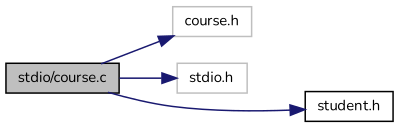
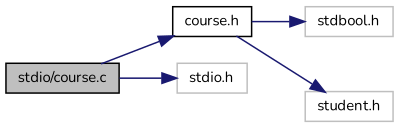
node "course.h": color grey75 -> black
node "stdbool.h": added
node "student.h": color black -> grey75
edge "stdio/course.c" -> "student.h": now "course.h" -> "student.h"
